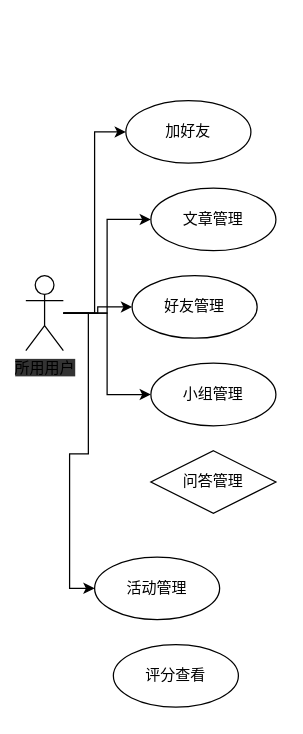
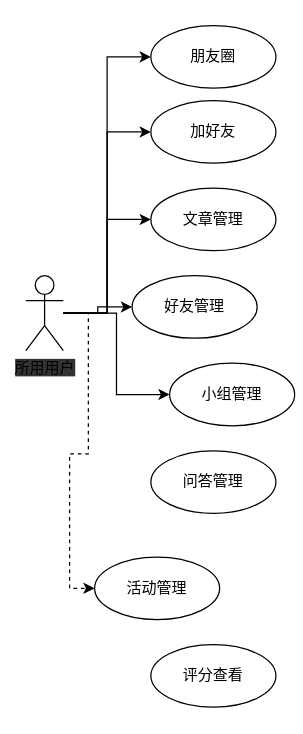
node "朋友圈": added
edge "所用用户" -> "朋友圈": added
node "加好友": moved (188, 132) -> (213, 132)
node "小组管理": moved (213, 394) -> (232, 394)
edge "所用用户" -> "活动管理": style solid -> dashed
node "问答管理": shape diamond -> ellipse
node "评分查看": moved (176, 676) -> (213, 676)
